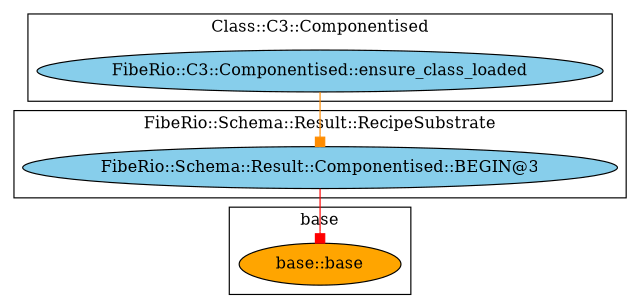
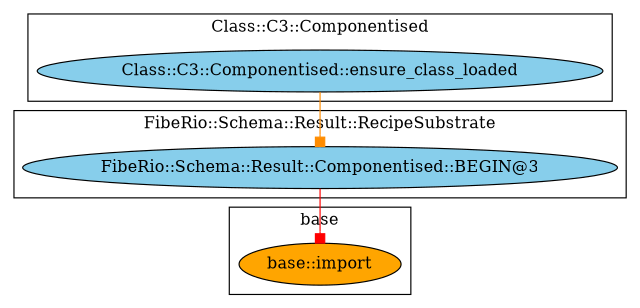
node "FibeRio::C3::Componentised::ensure_class_loaded": label "FibeRio::C3::Componentised::ensure_class_loaded" -> "Class::C3::Componentised::ensure_class_loaded"
node "base::base": label "base::base" -> "base::import"
